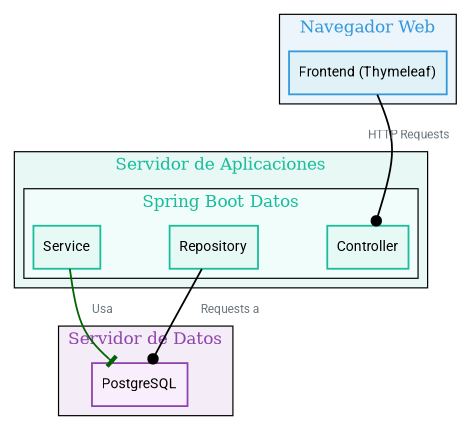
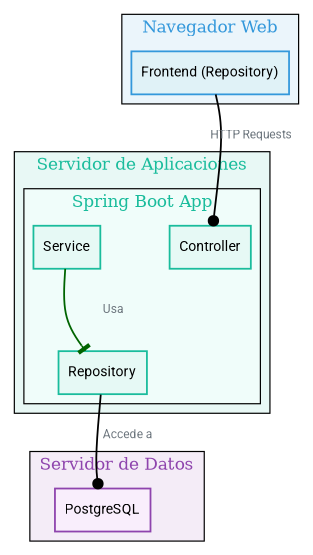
node "Frontend (Thymeleaf)": label "Frontend (Thymeleaf)" -> "Frontend (Repository)"
cluster "Spring Boot Datos": label "Spring Boot Datos" -> "Spring Boot App"
edge "Repository" -> "PostgreSQL": label "Requests a" -> "Accede a"
edge "Service" -> "PostgreSQL": now "Service" -> "Repository"
